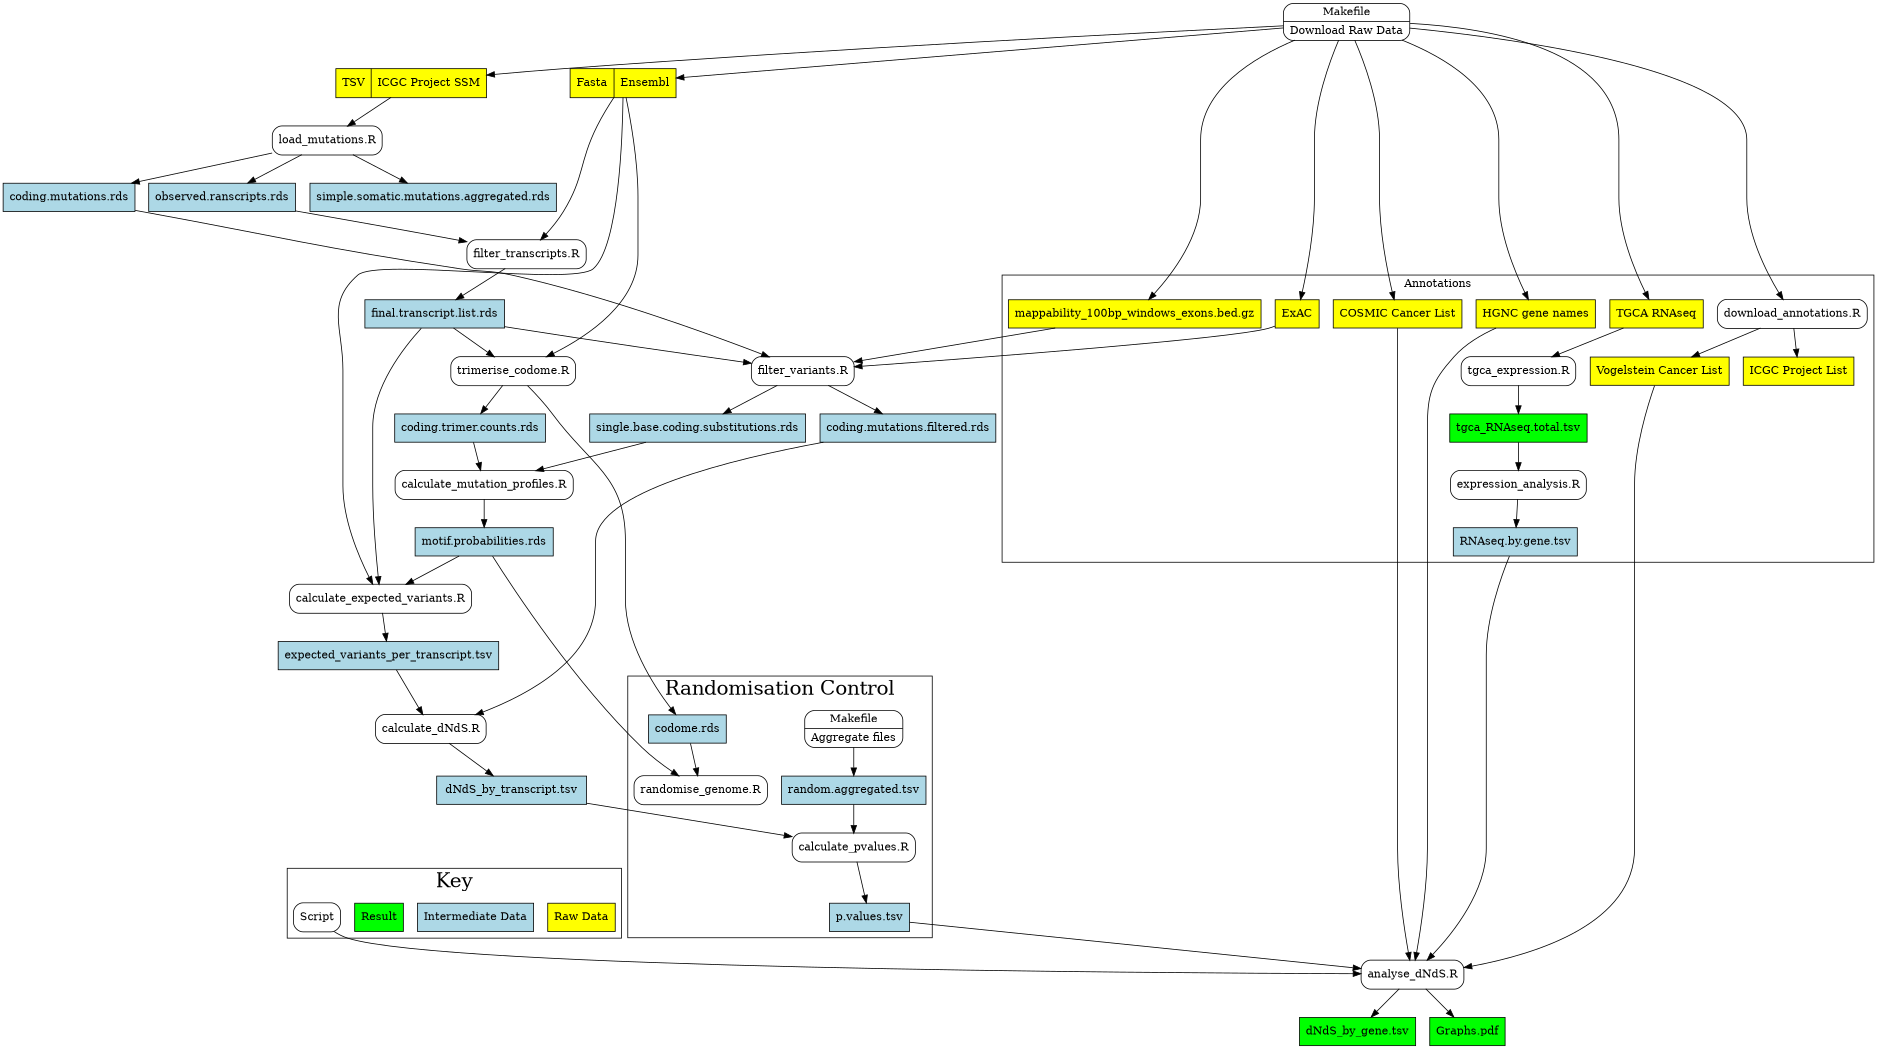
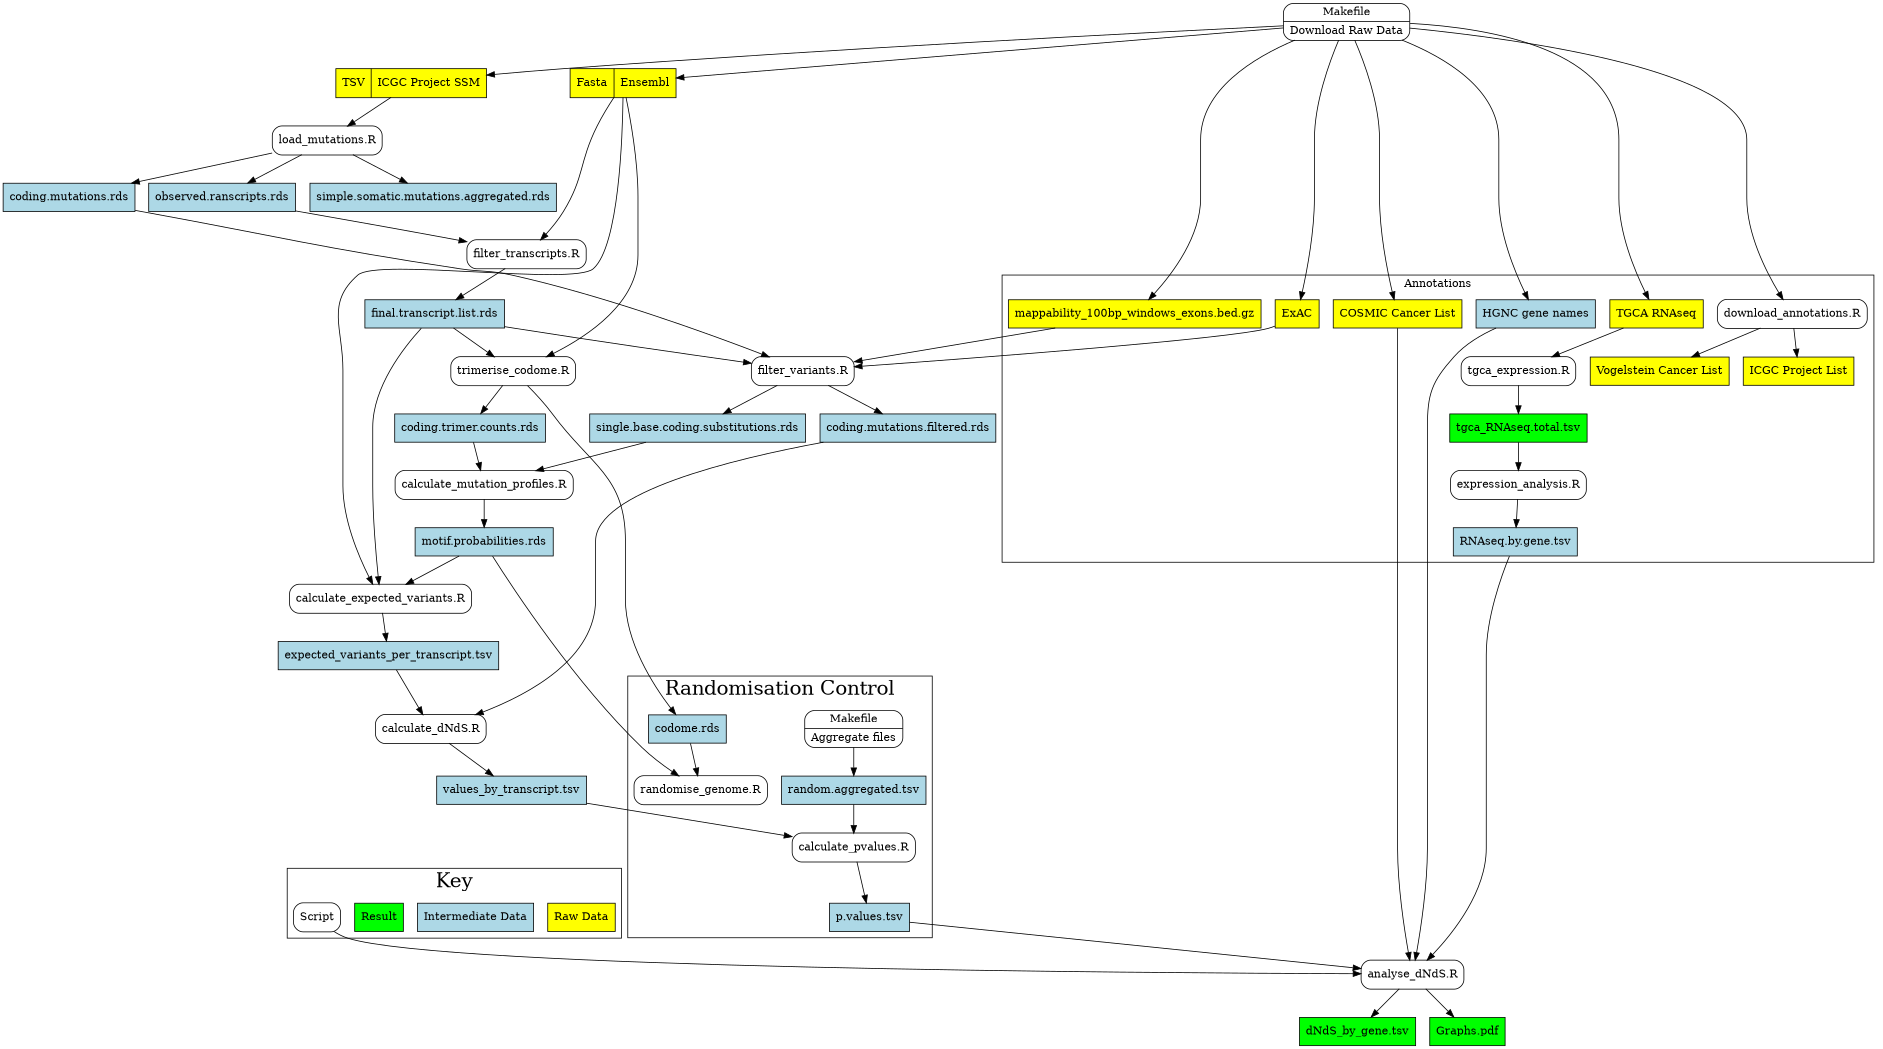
node "HGNC gene names": fillcolor yellow -> lightblue
edge "Vogelstein Cancer List" -> "analyse_dNdS.R": removed
node "dNdS_by_transcript.tsv": label "dNdS_by_transcript.tsv" -> "values_by_transcript.tsv"
